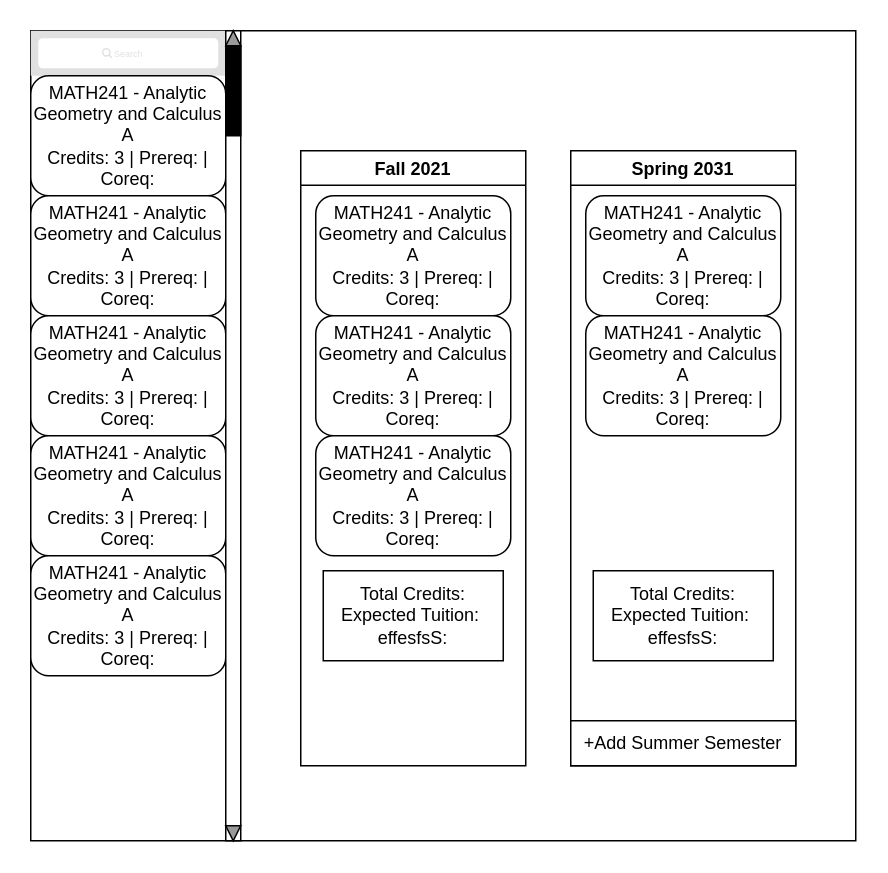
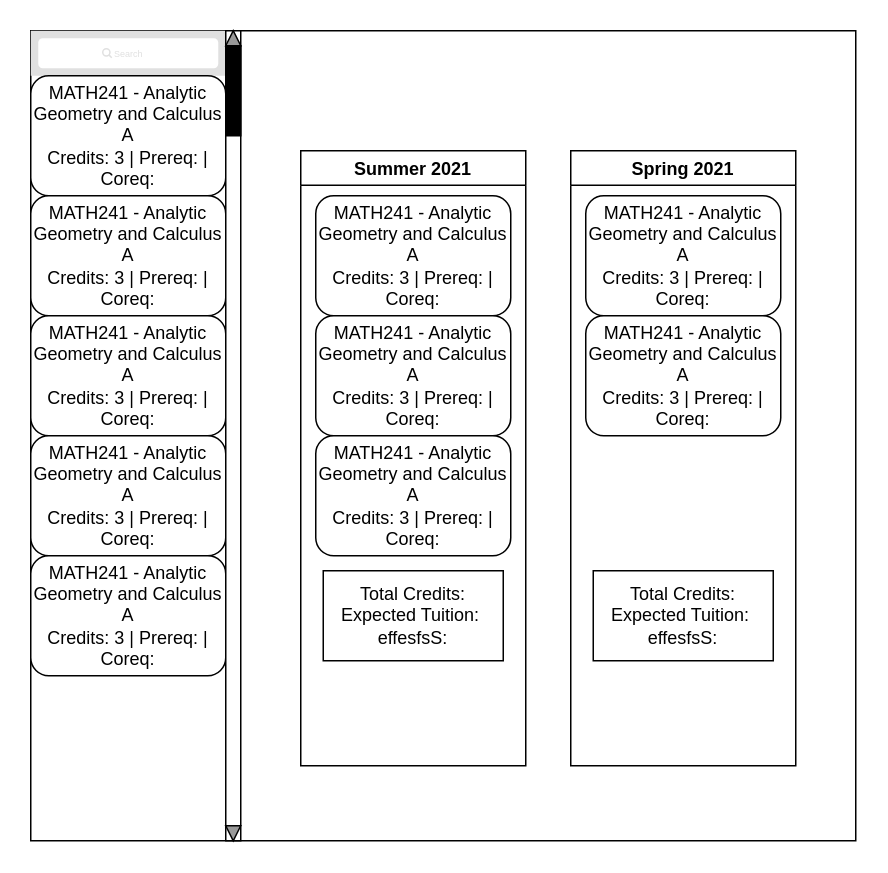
node "Fall 2021": label "Fall 2021" -> "Summer 2021"
node "Spring 2031": label "Spring 2031" -> "Spring 2021"
node "+Add Summer Semester": removed
